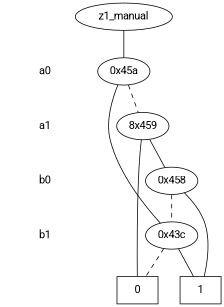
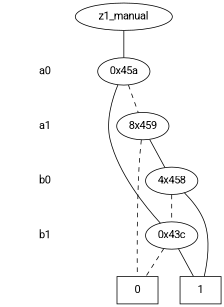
node "0x458": label "0x458" -> "4x458"
edge "8x459" -- "0": style solid -> dashed
